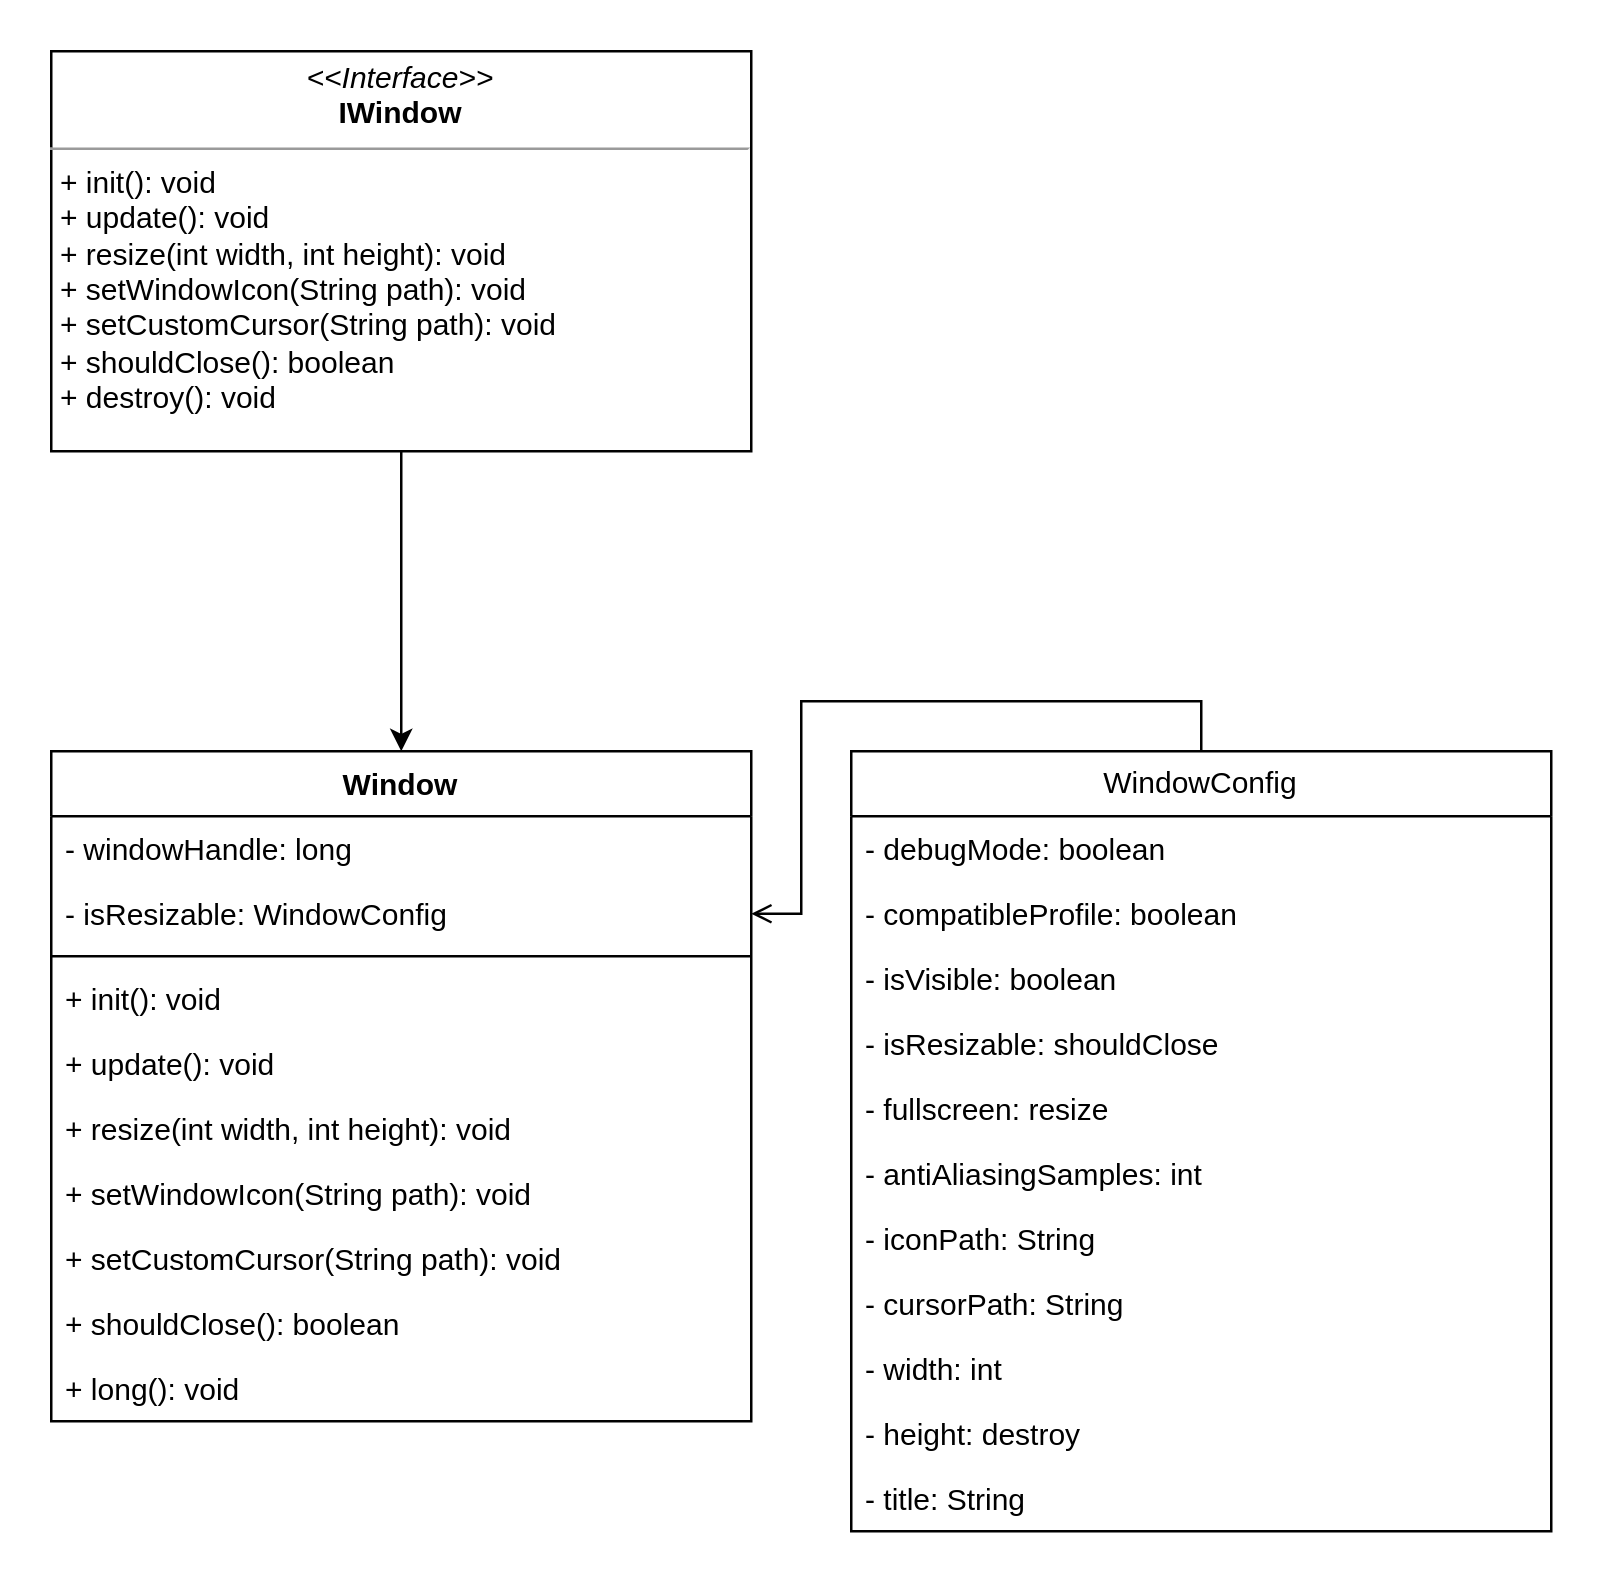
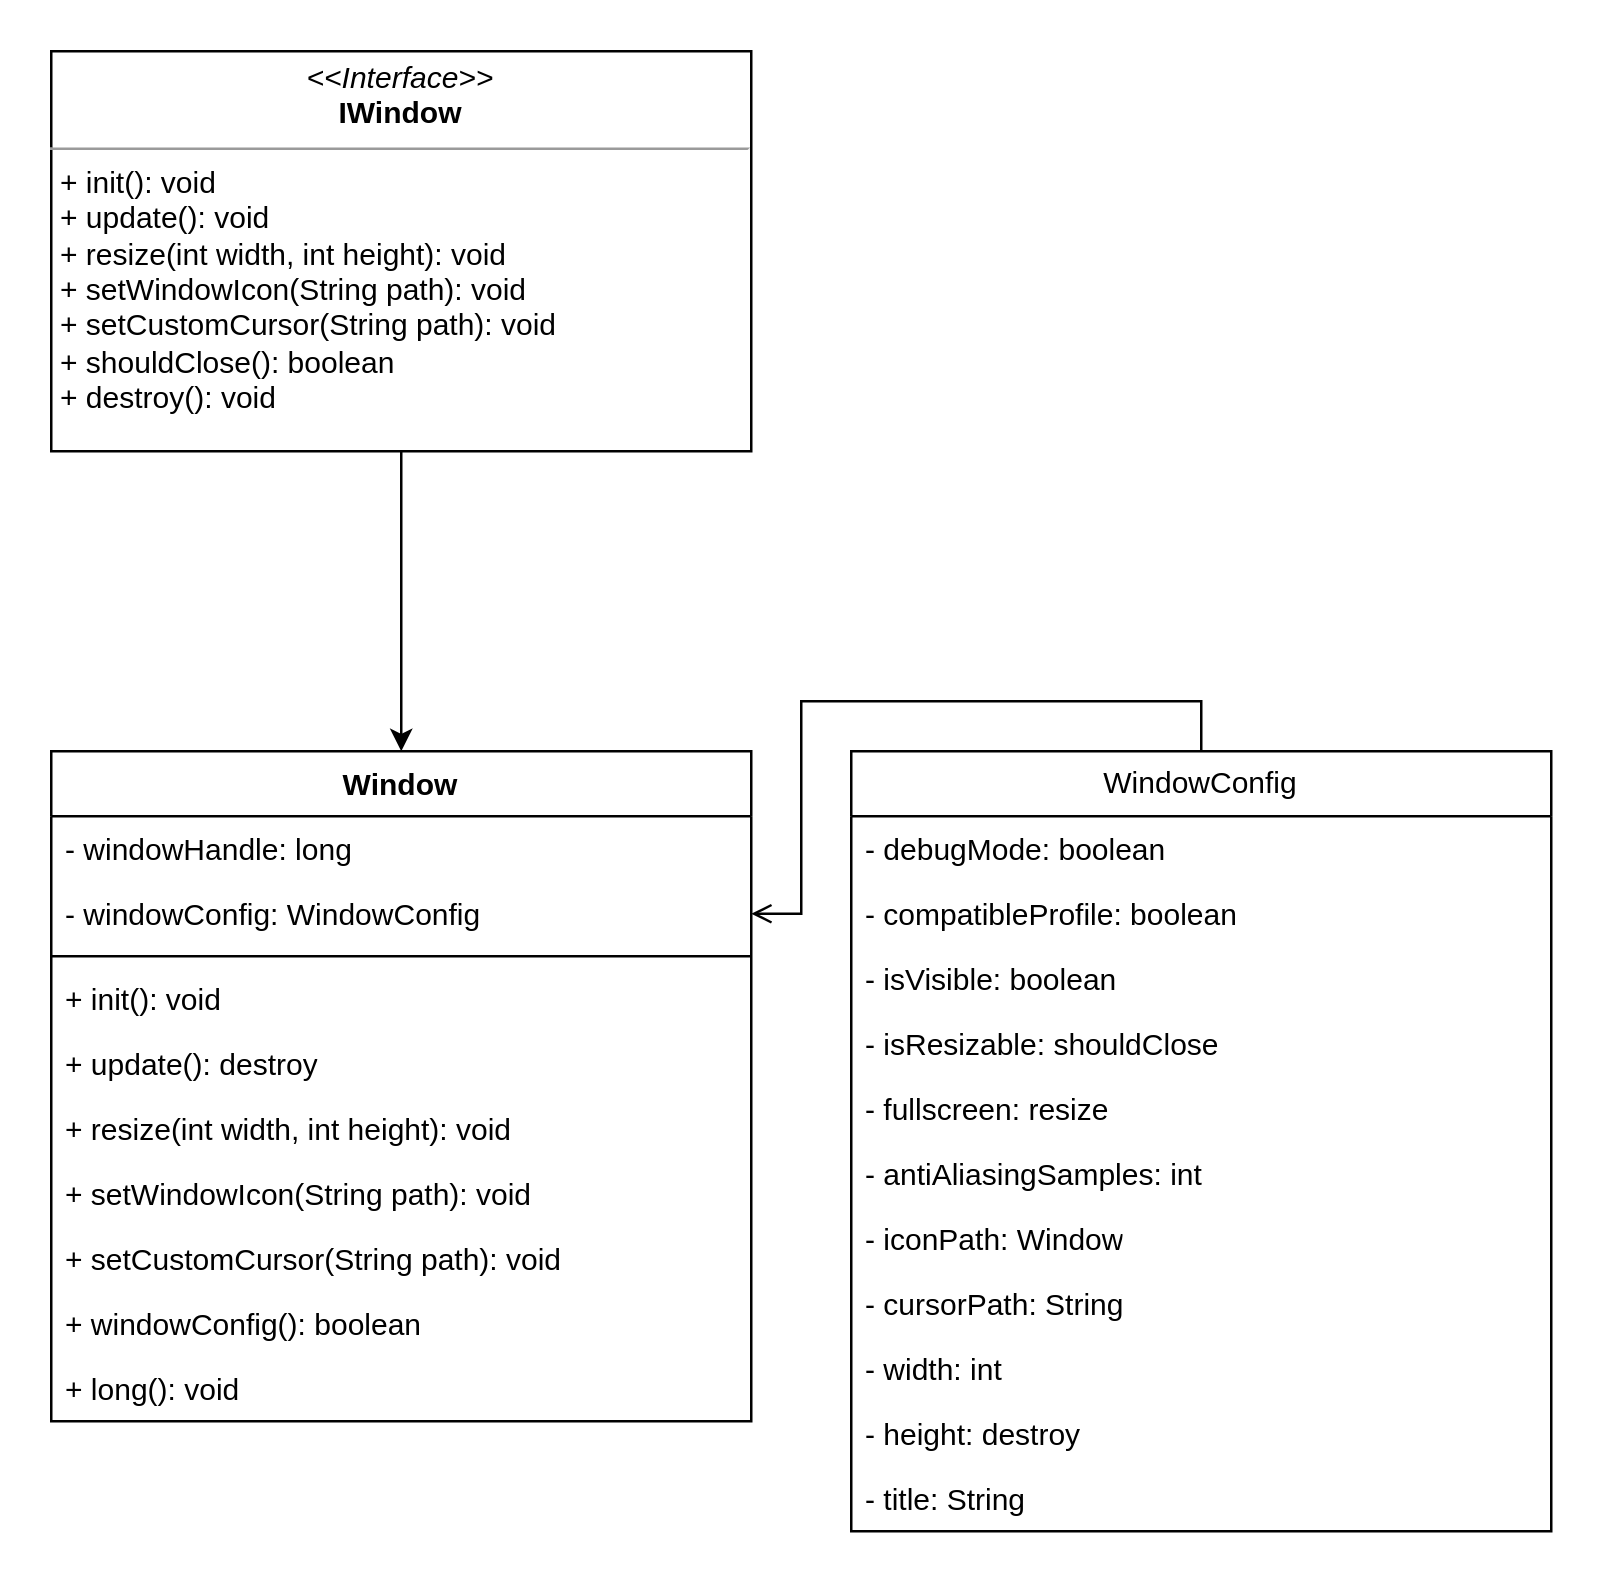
node "- isResizable: WindowConfig": label "- isResizable: WindowConfig" -> "- windowConfig: WindowConfig"
node "+ update(): void": label "+ update(): void" -> "+ update(): destroy"
node "- iconPath: String": label "- iconPath: String" -> "- iconPath: Window"
node "+ shouldClose(): boolean": label "+ shouldClose(): boolean" -> "+ windowConfig(): boolean"
